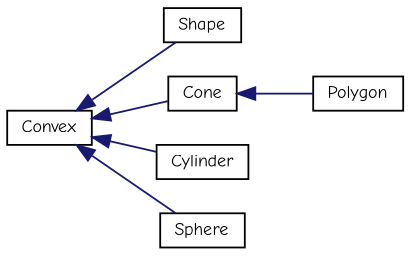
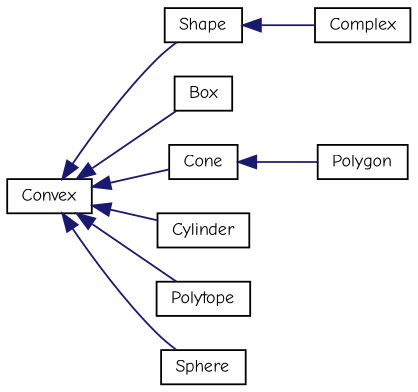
node "Complex": added
node "Box": added
node "Polytope": added
